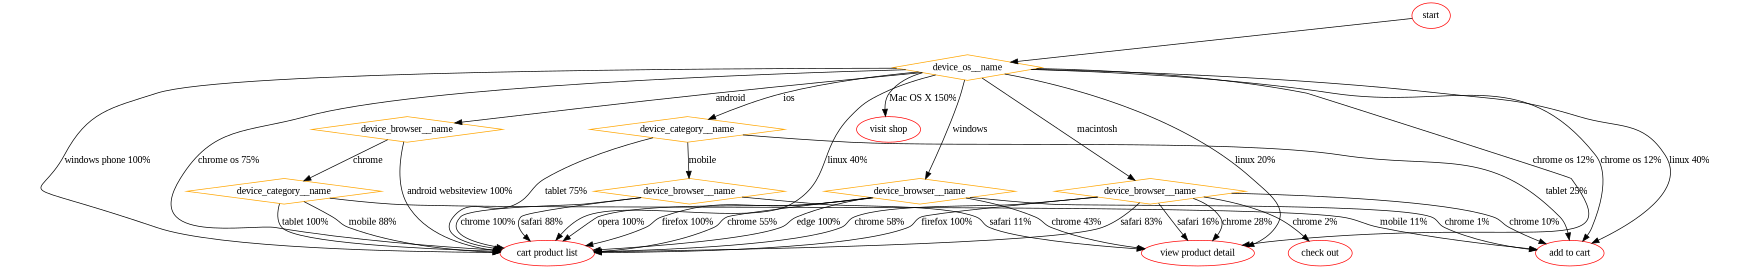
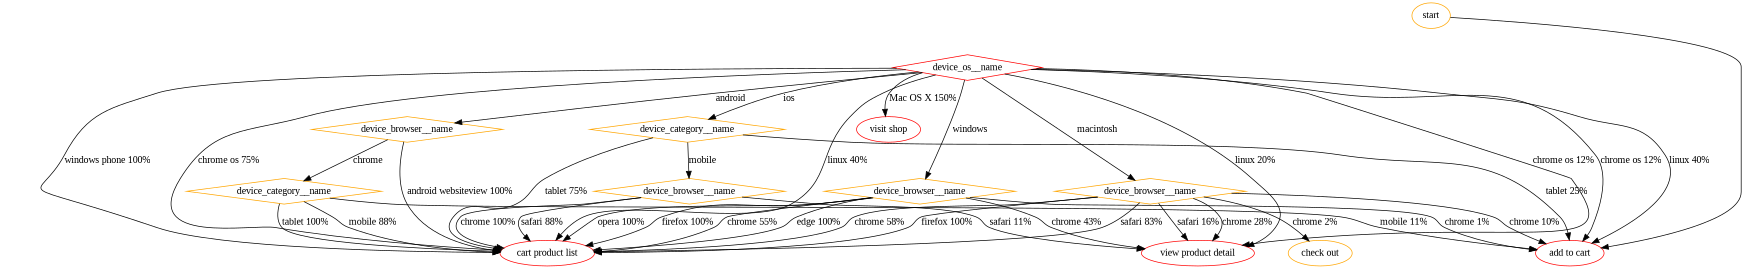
node "start": color red -> orange
edge "start" -> "device_os__name": now "start" -> "add to cart"
node "device_os__name": color orange -> red
node "check out": color red -> orange
